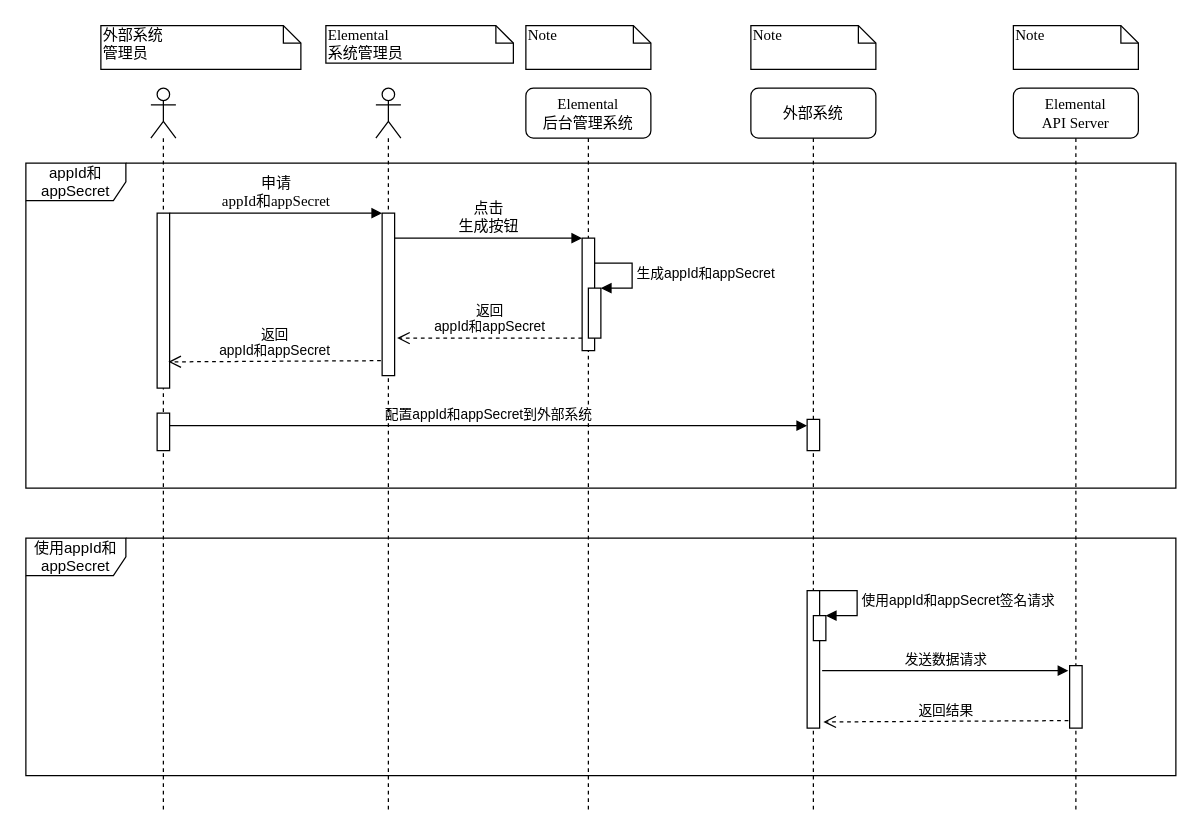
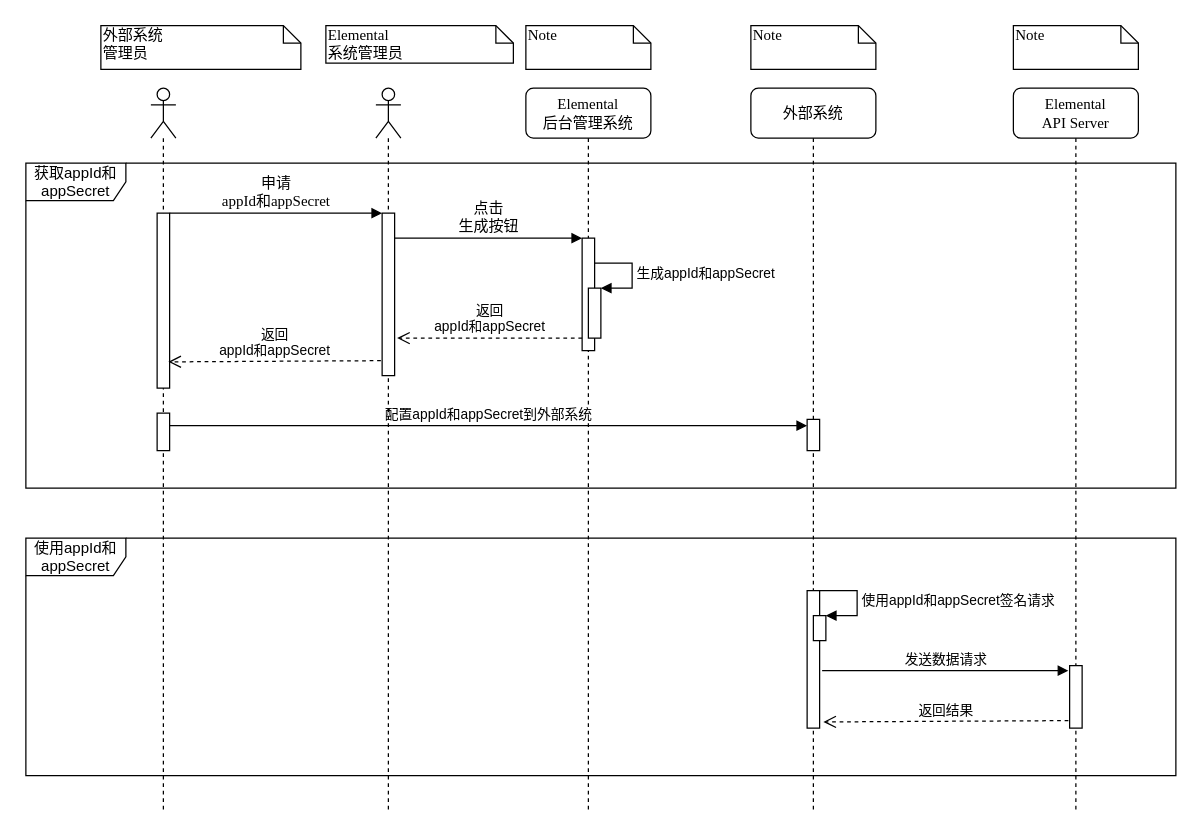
node "appId和appSecret": label "appId和appSecret" -> "获取appId和appSecret"
